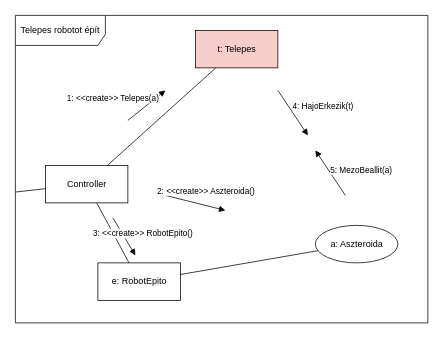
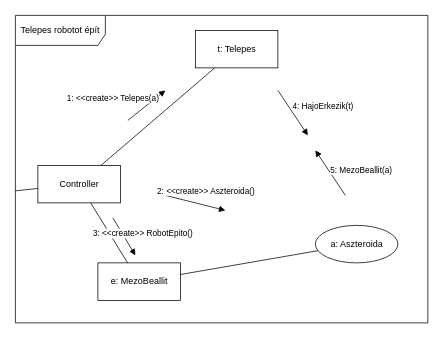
node "t: Telepes": fillcolor #f8cecc -> #ffffff
node "Controller": moved (87, 184) -> (79, 184)
node "e: RobotEpito": label "e: RobotEpito" -> "e: MezoBeallit"
